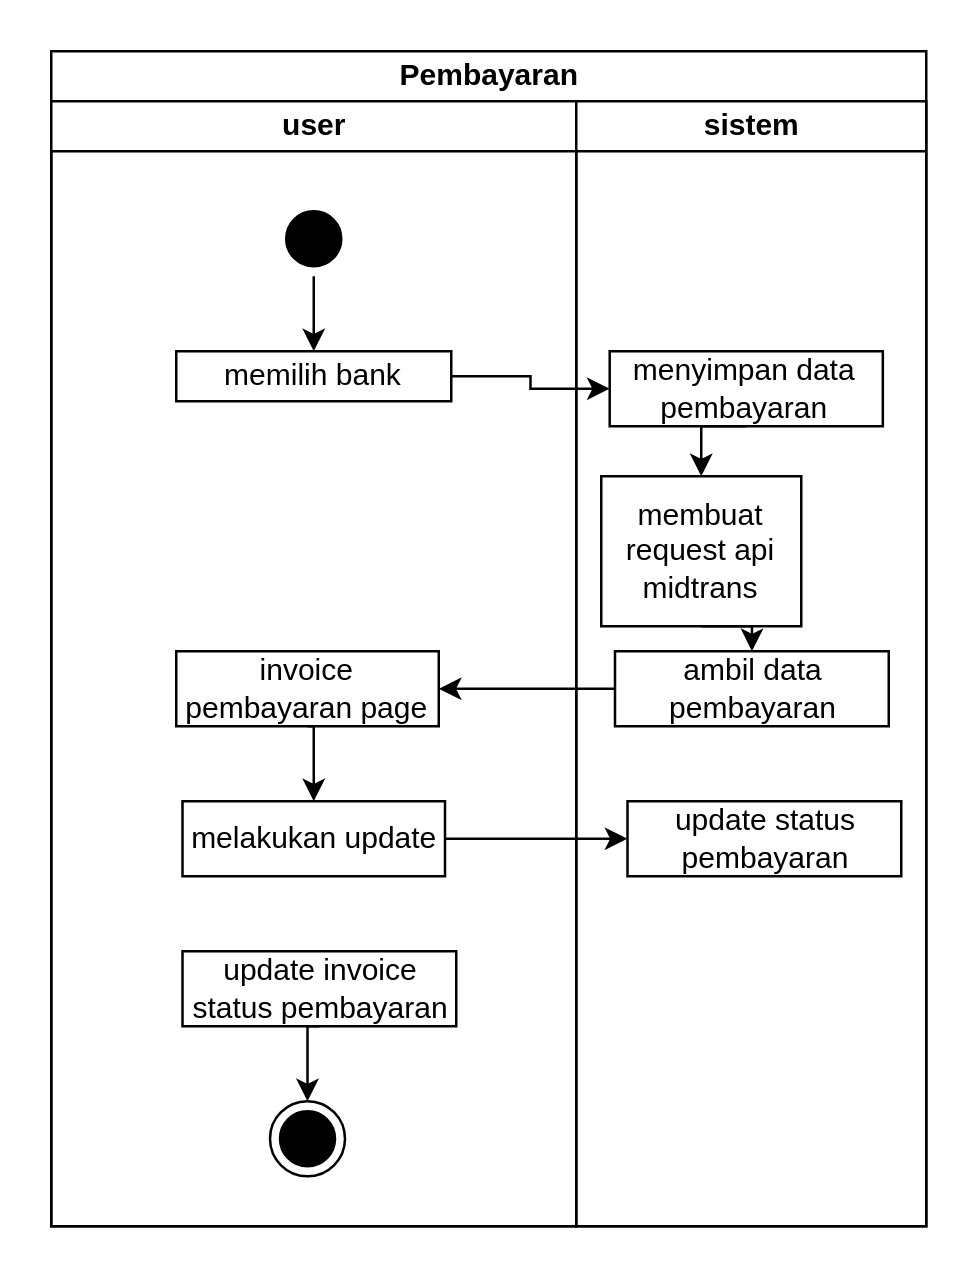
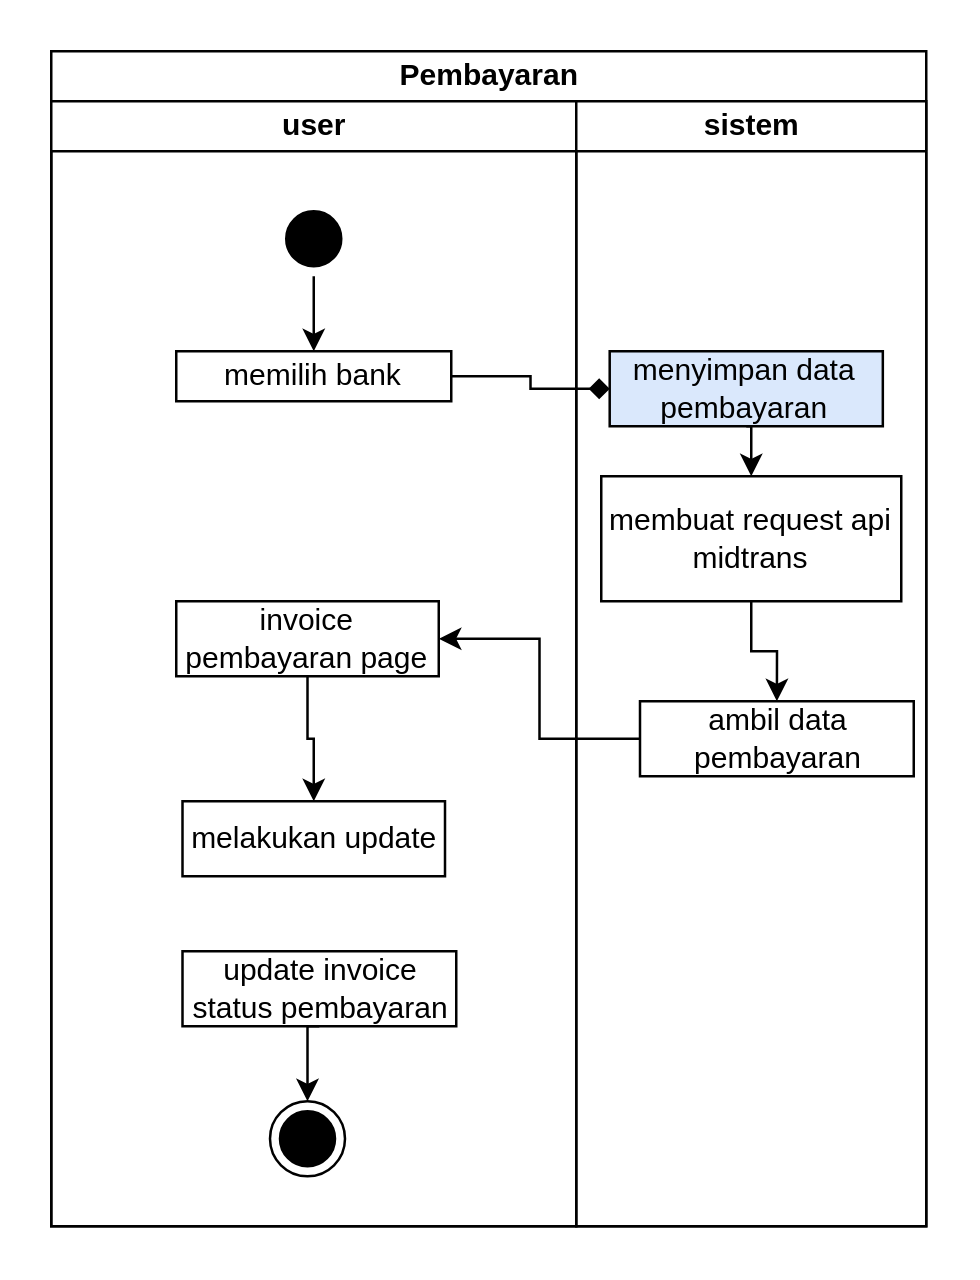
edge "memilih bank" -> "menyimpan data pembayaran": arrowhead classic -> diamond
node "menyimpan data pembayaran": fillcolor #ffffff -> #dae8fc
node "membuat request api midtrans": size 200x150 -> 300x125
node "invoice pembayaran page": moved (308, 689) -> (308, 639)
node "ambil data pembayaran": moved (752, 689) -> (777, 739)
edge "melakukan update" -> "update status pembayaran": removed
node "update status pembayaran": removed
